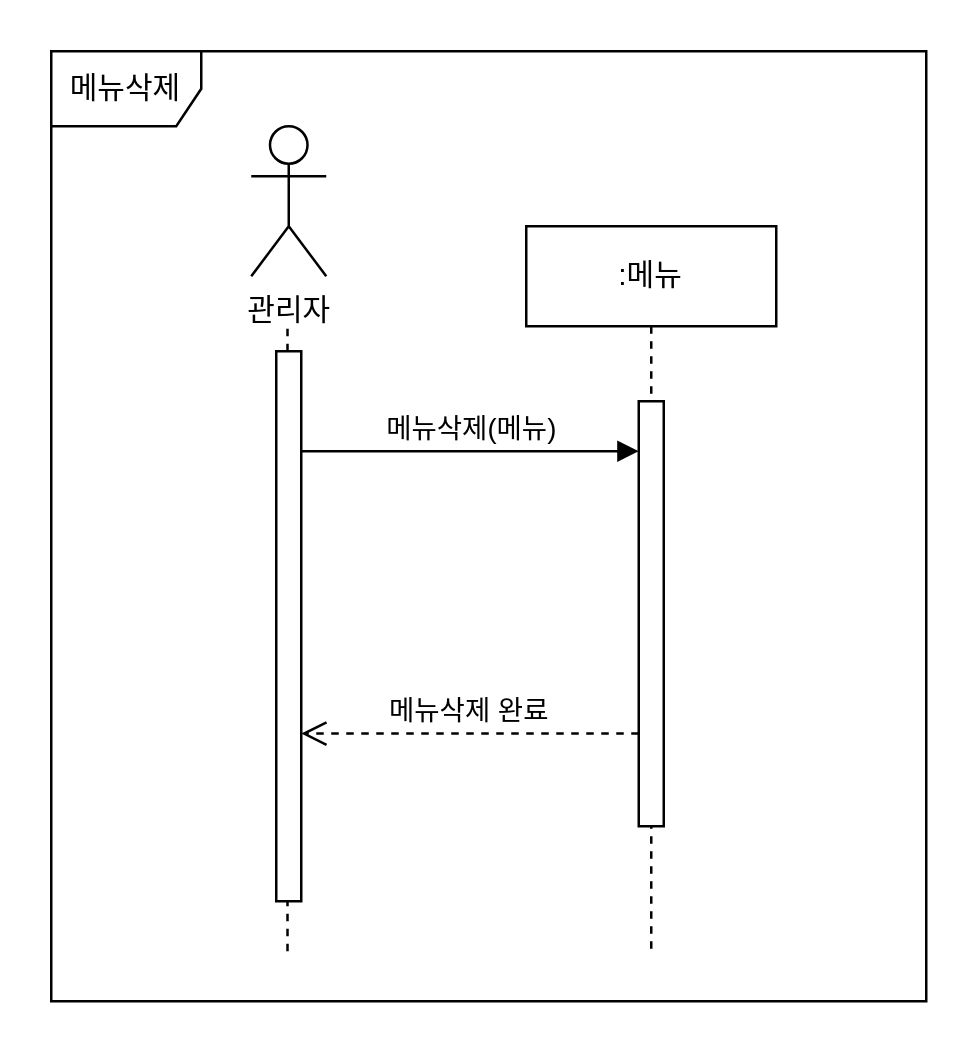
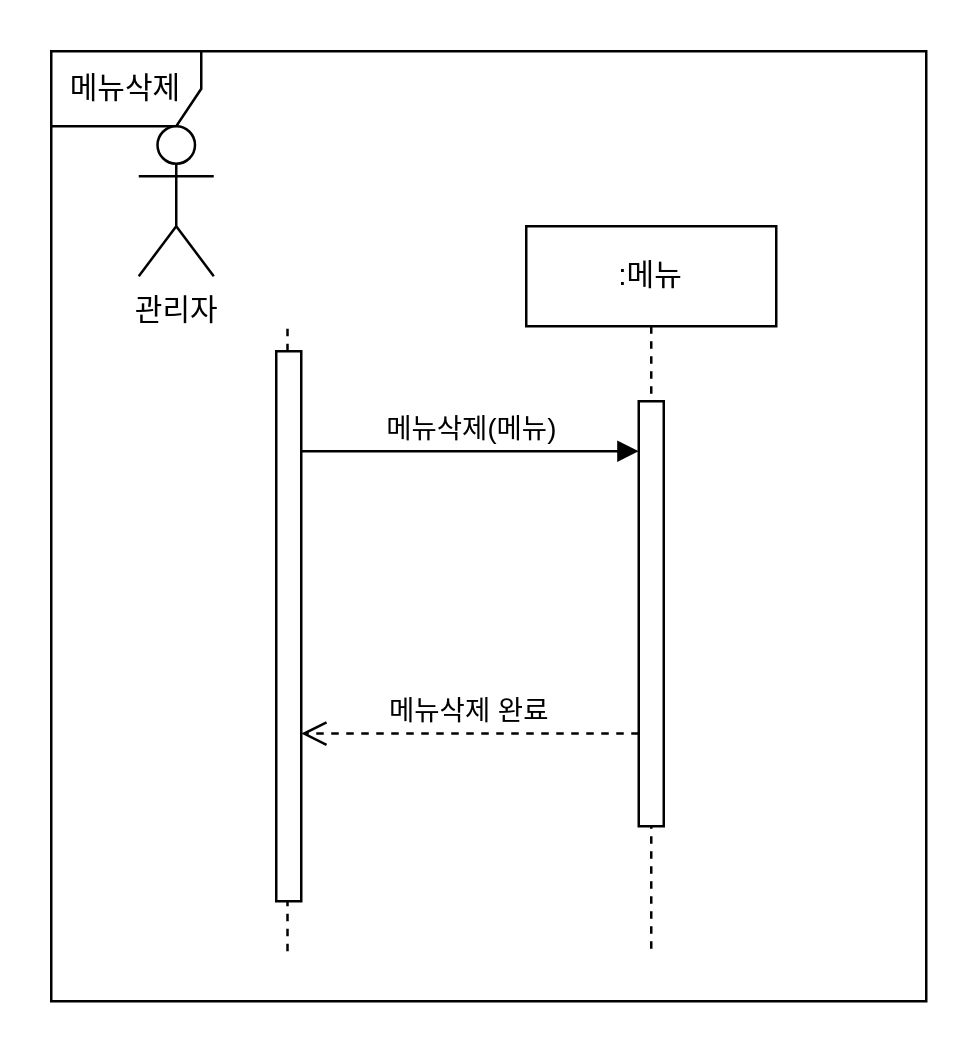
node "관리자": moved (289, 201) -> (176, 201)
